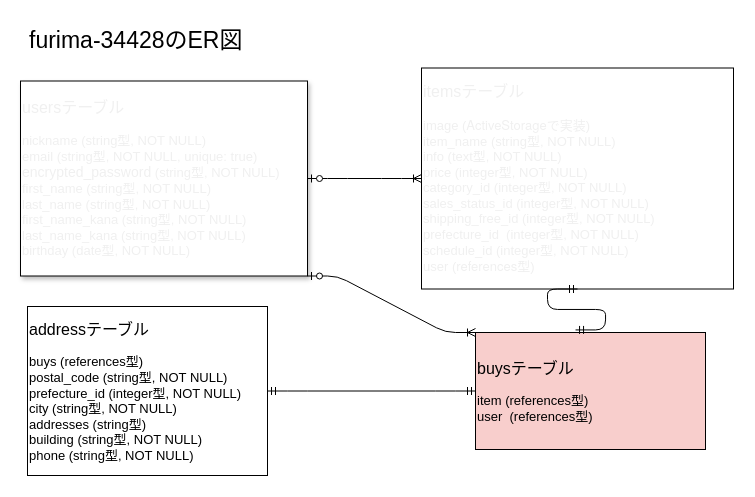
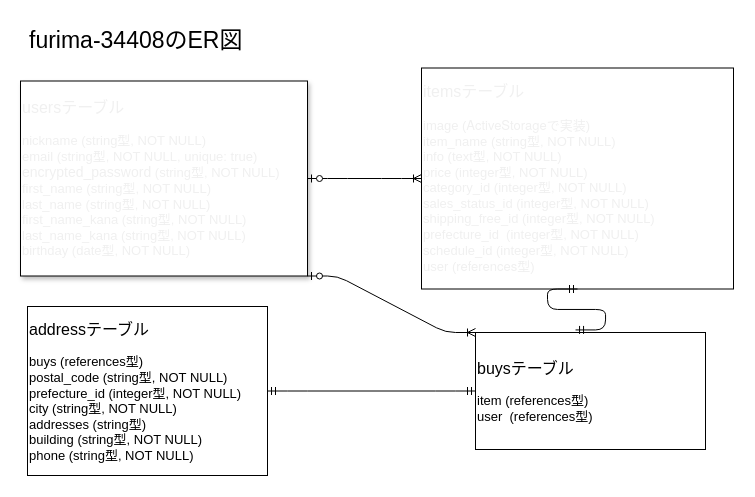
node "furima-34428のER図": label "furima-34428のER図" -> "furima-34408のER図"
node "buysテーブル item (references型)user (references型)": fillcolor #f8cecc -> #ffffff
